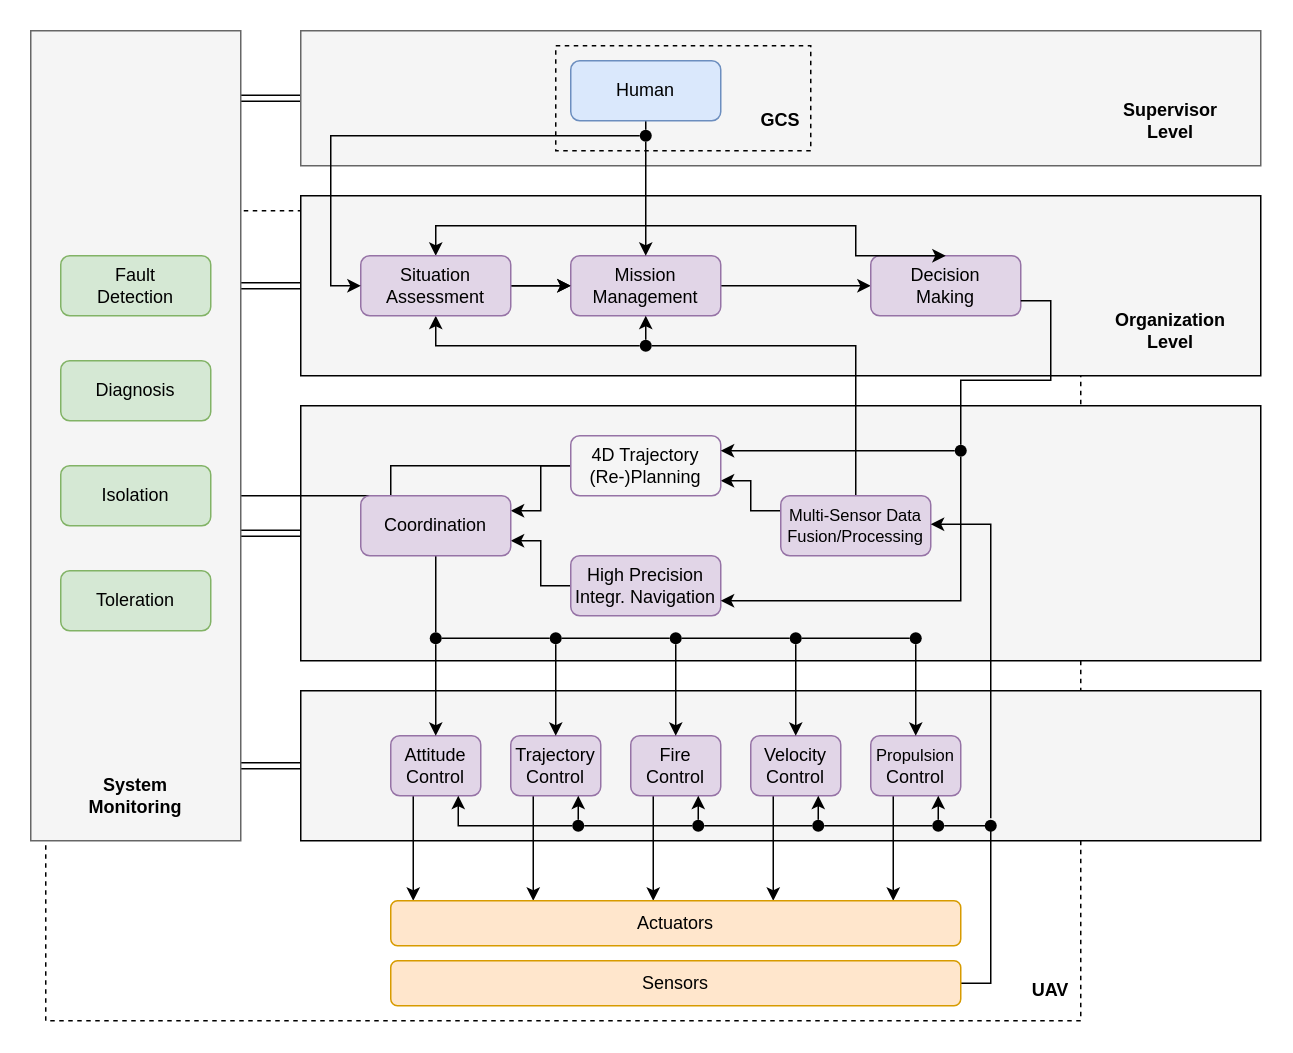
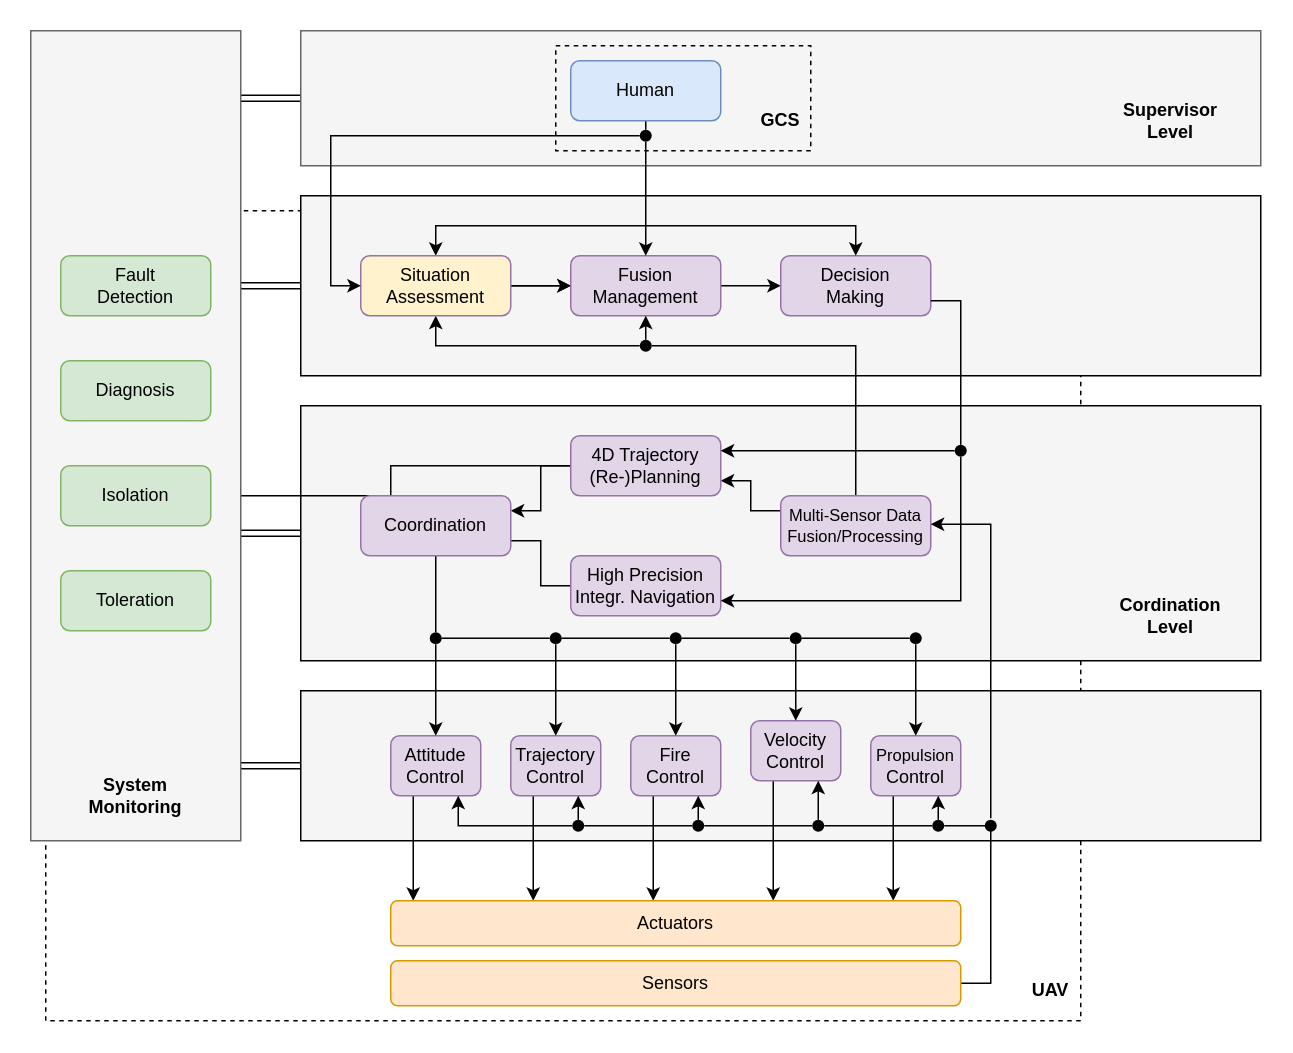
node "Situation Assessment": fillcolor #e1d5e7 -> #fff2cc
node "Mission Management": label "Mission Management" -> "Fusion Management"
node "Decision Making": moved (946, 286) -> (856, 286)
node "Organization Level": removed
node "4D Trajectory (Re-)Planning": fillcolor #f5f5f5 -> #e1d5e7
edge "High Precision Integr. Navigation" -> "Coordination": arrowhead classic -> none
node "Cordination Level": added
node "Velocity Control": moved (796, 766) -> (796, 751)
